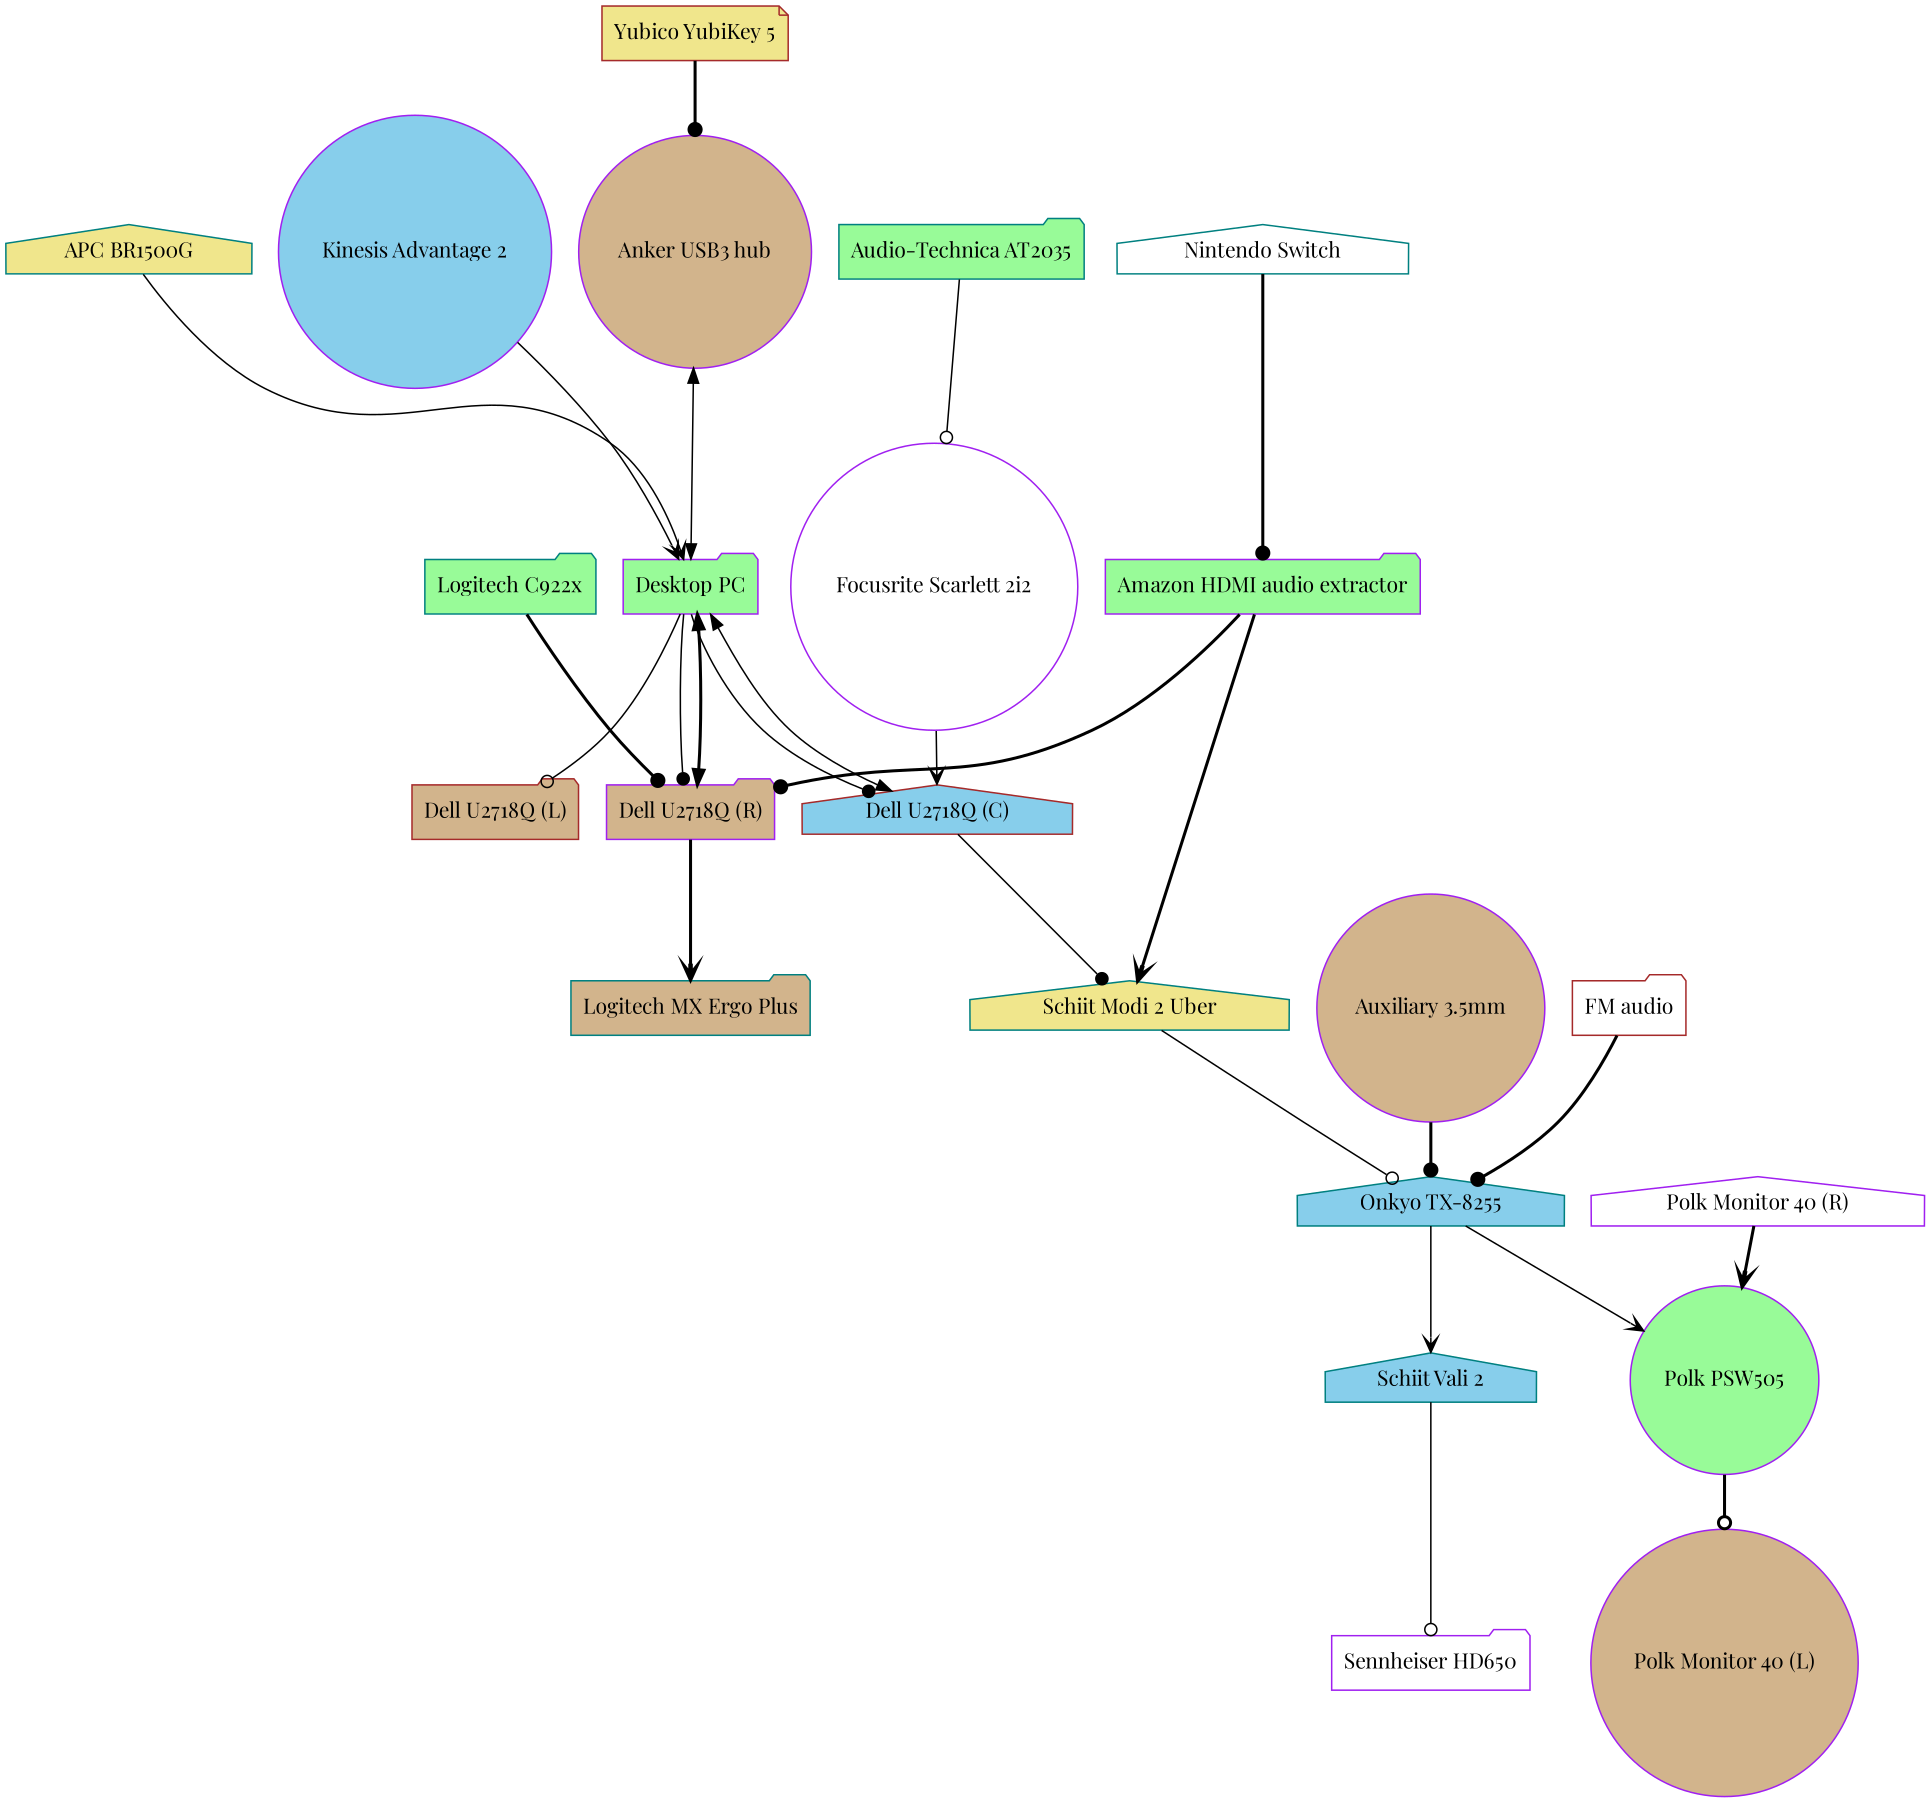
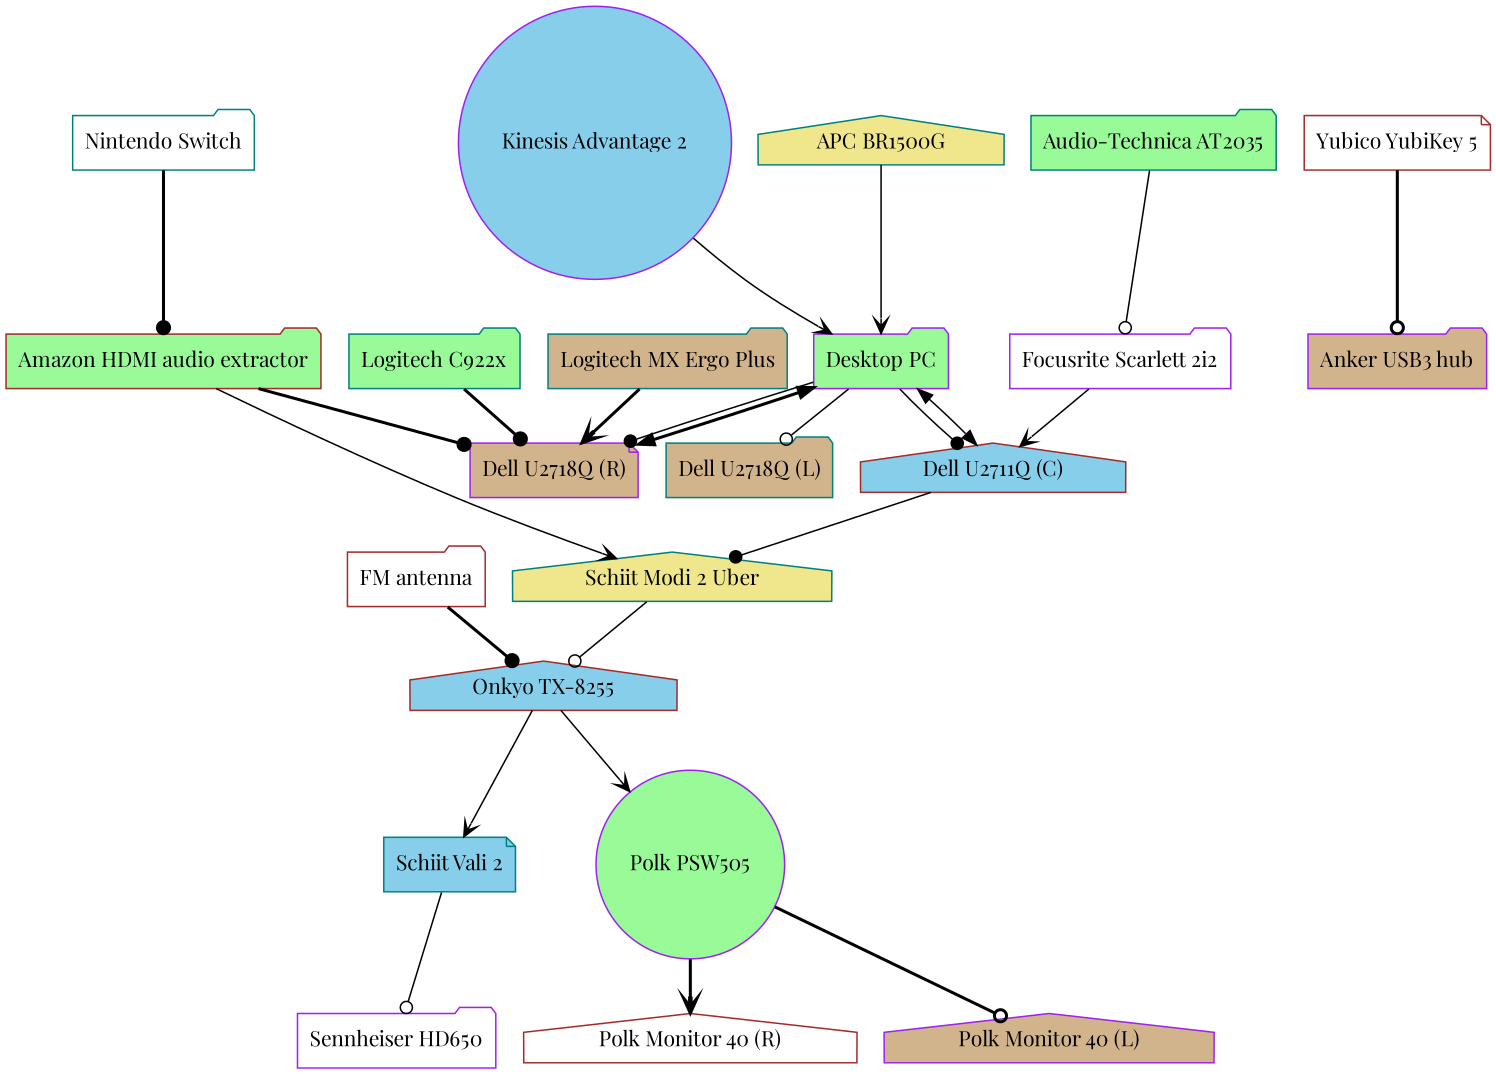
node "Yubico YubiKey 5": fillcolor khaki -> white
edge "Yubico YubiKey 5" -> "Anker USB3 hub": arrowhead dot -> odot
node "Anker USB3 hub": shape circle -> folder
node "Nintendo Switch": shape house -> folder
edge "Anker USB3 hub" -- "Desktop PC": removed
node "Focusrite Scarlett 2i2": shape circle -> folder
node "Amazon HDMI audio extractor": color purple -> brown
edge "Amazon HDMI audio extractor" -> "Schiit Modi 2 Uber": style bold -> solid
node "Dell U2718Q (L)": color brown -> teal
node "Dell U2718Q (R)": shape folder -> note
node "Dell U2718Q (C)": label "Dell U2718Q (C)" -> "Dell U2711Q (C)"
edge "Dell U2718Q (R)" -> "Logitech MX Ergo Plus": reversed
node "Auxiliary 3.5mm": removed
node "FM audio": label "FM audio" -> "FM antenna"
node "Onkyo TX-8255": color teal -> brown
node "Polk Monitor 40 (R)": color purple -> brown
edge "Polk Monitor 40 (R)" -> "Polk PSW505": reversed
node "Schiit Vali 2": shape house -> note
node "Polk Monitor 40 (L)": shape circle -> house
